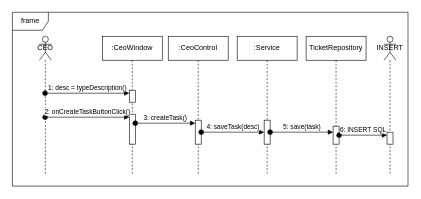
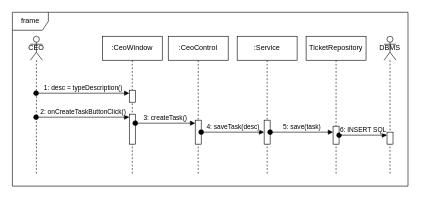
node "INSERT": label "INSERT" -> "DBMS"
node "CEO": moved (45, 105) -> (36, 105)
